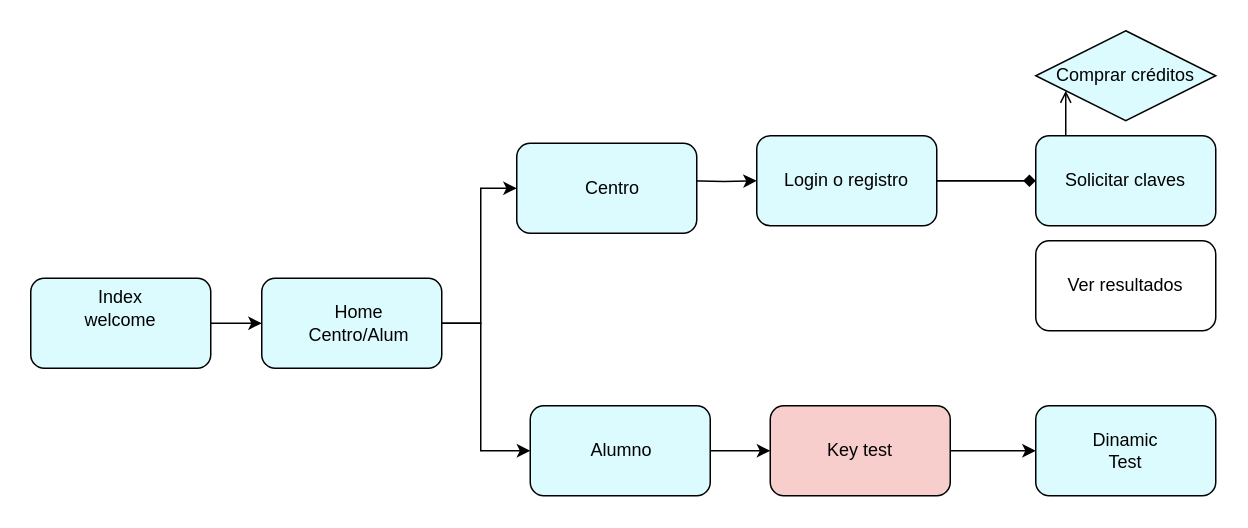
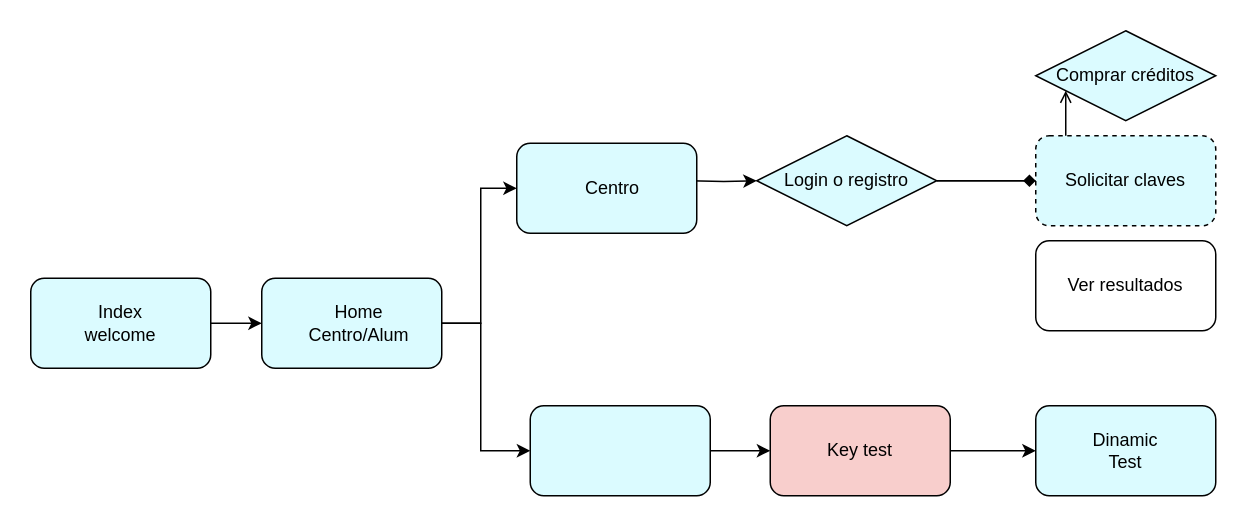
node "Login o registro": shape rounded rectangle -> diamond
node "Solicitar claves": style solid -> dashed
node "Index welcome": moved (121, 308) -> (121, 323)
node "Alumno": removed
